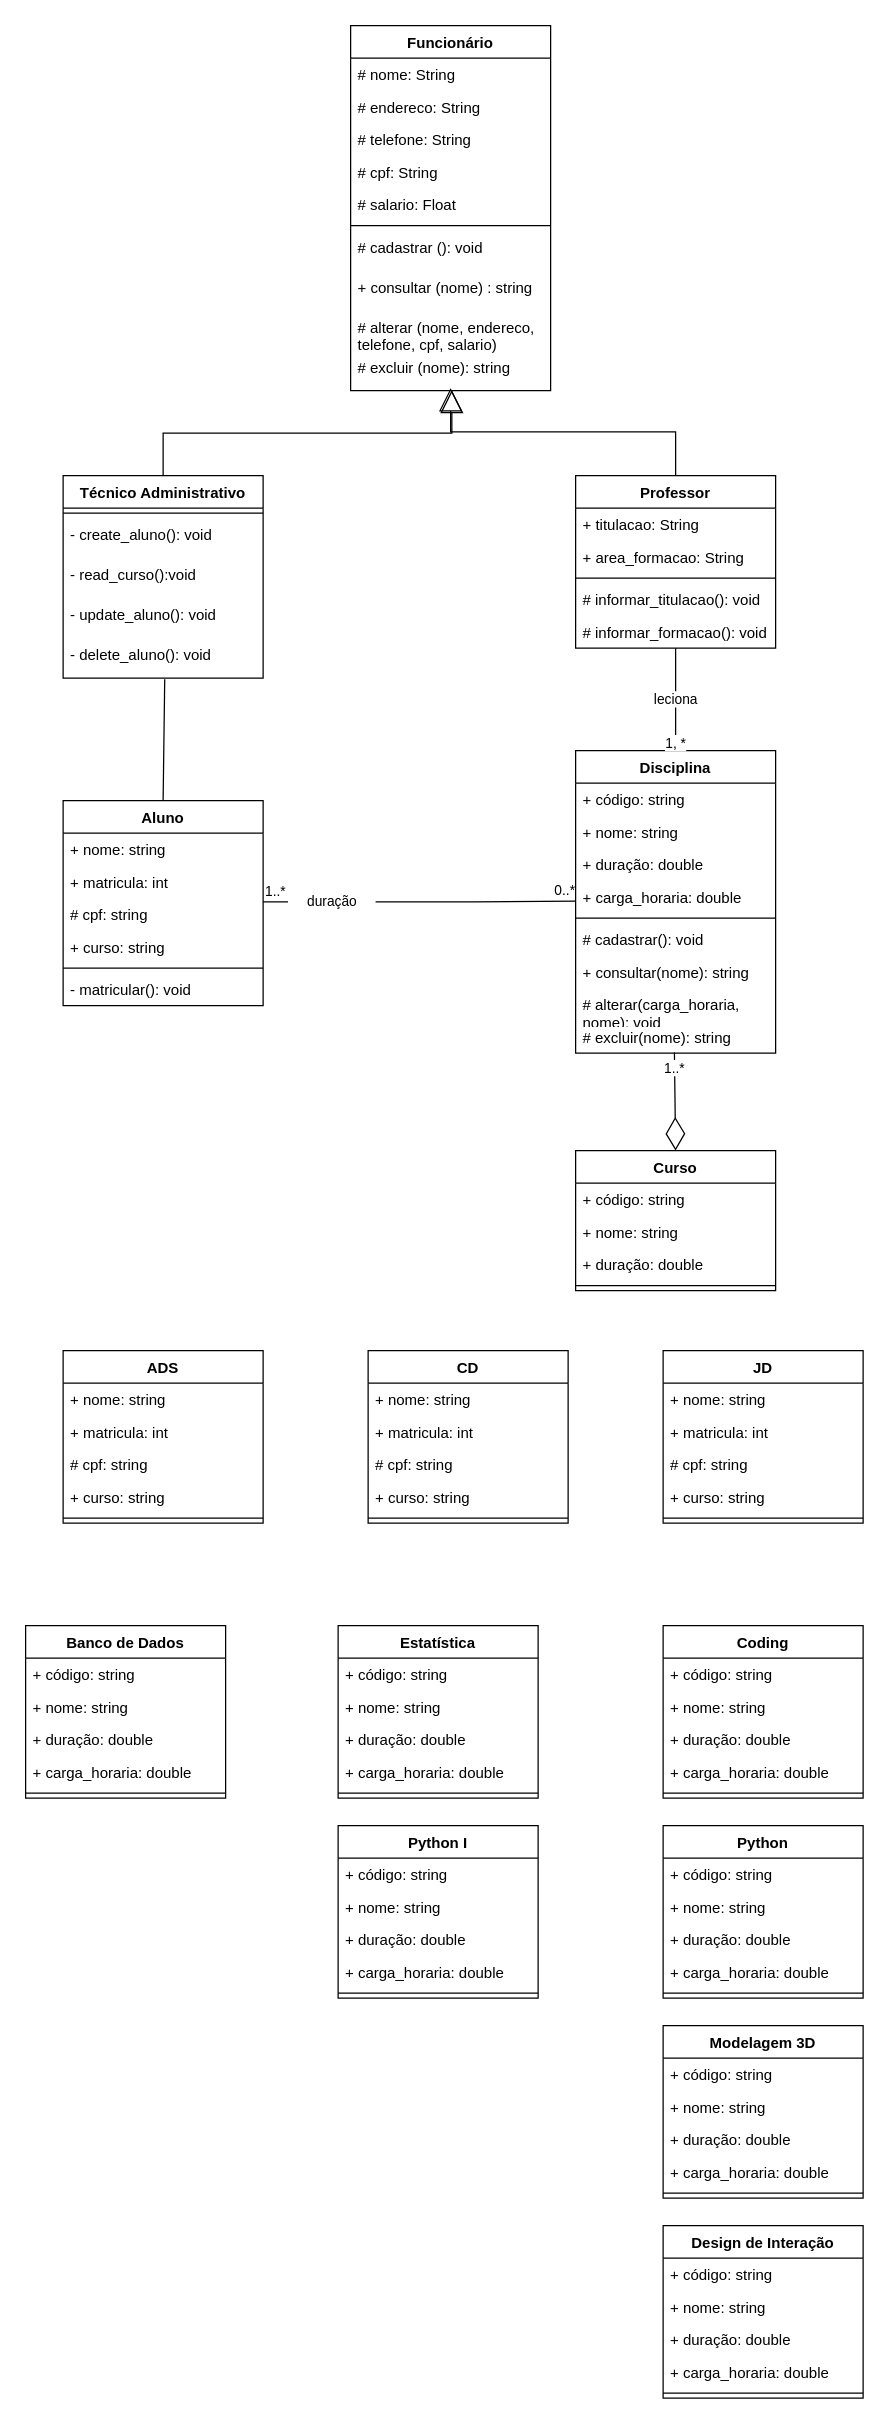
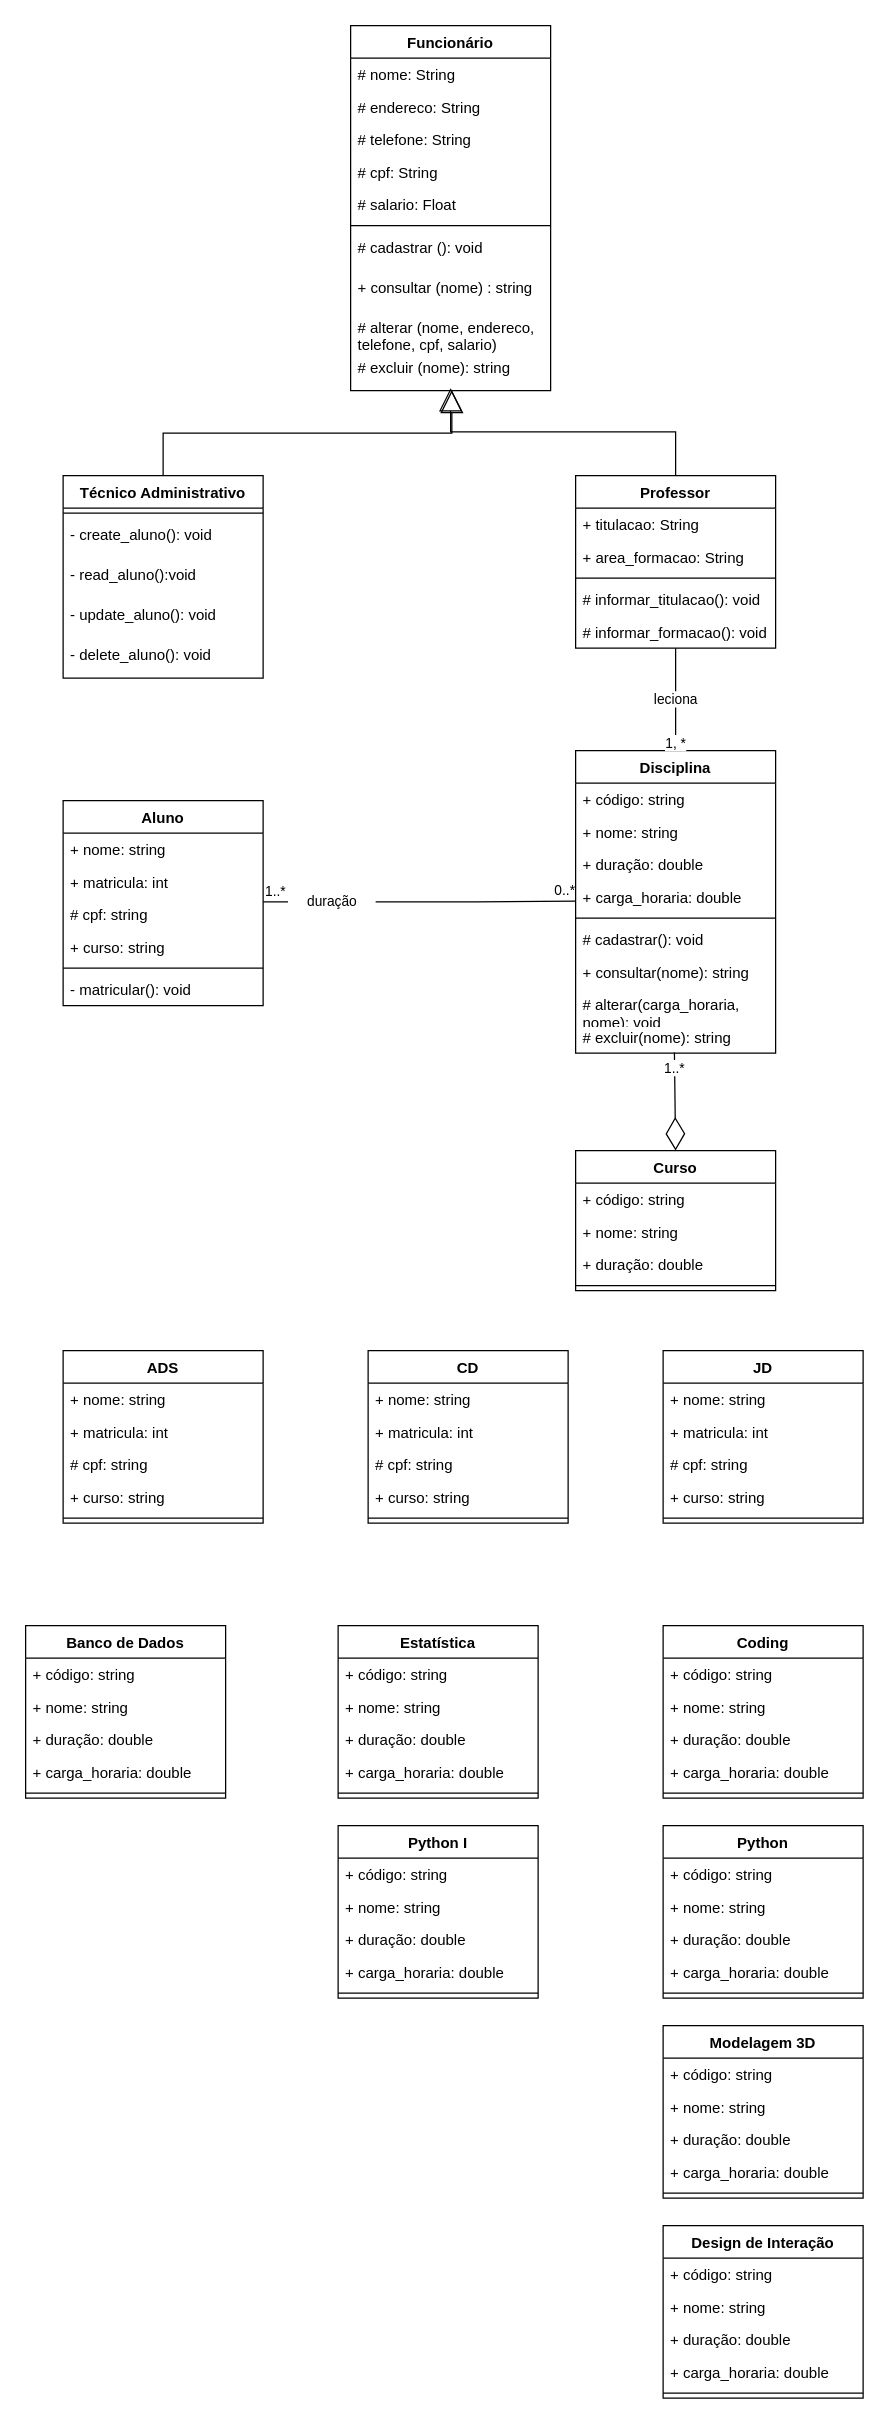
node "- read_curso():void": label "- read_curso():void" -> "- read_aluno():void"
edge "- delete_aluno(): void" -- "Aluno": removed
